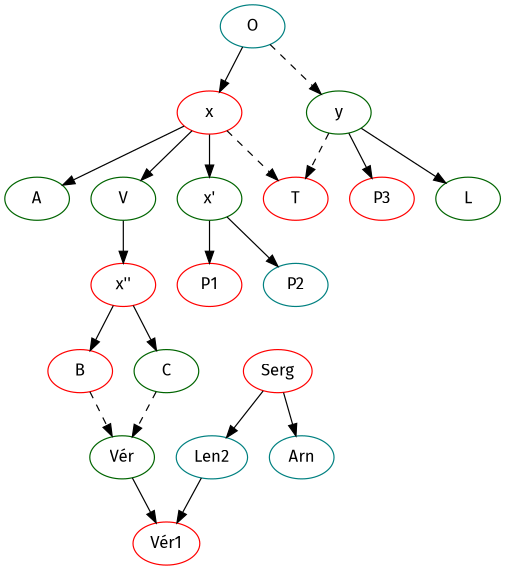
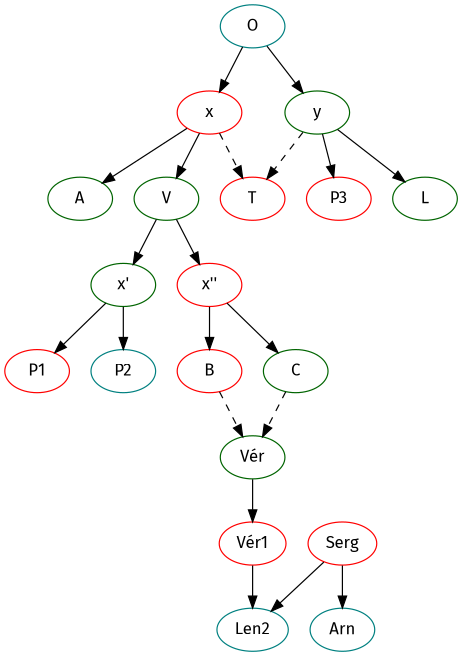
edge "O" -> "y": style dashed -> solid
edge "x" -> "x'": now "V" -> "x'"
edge "Len2" -> "Vér1": reversed
